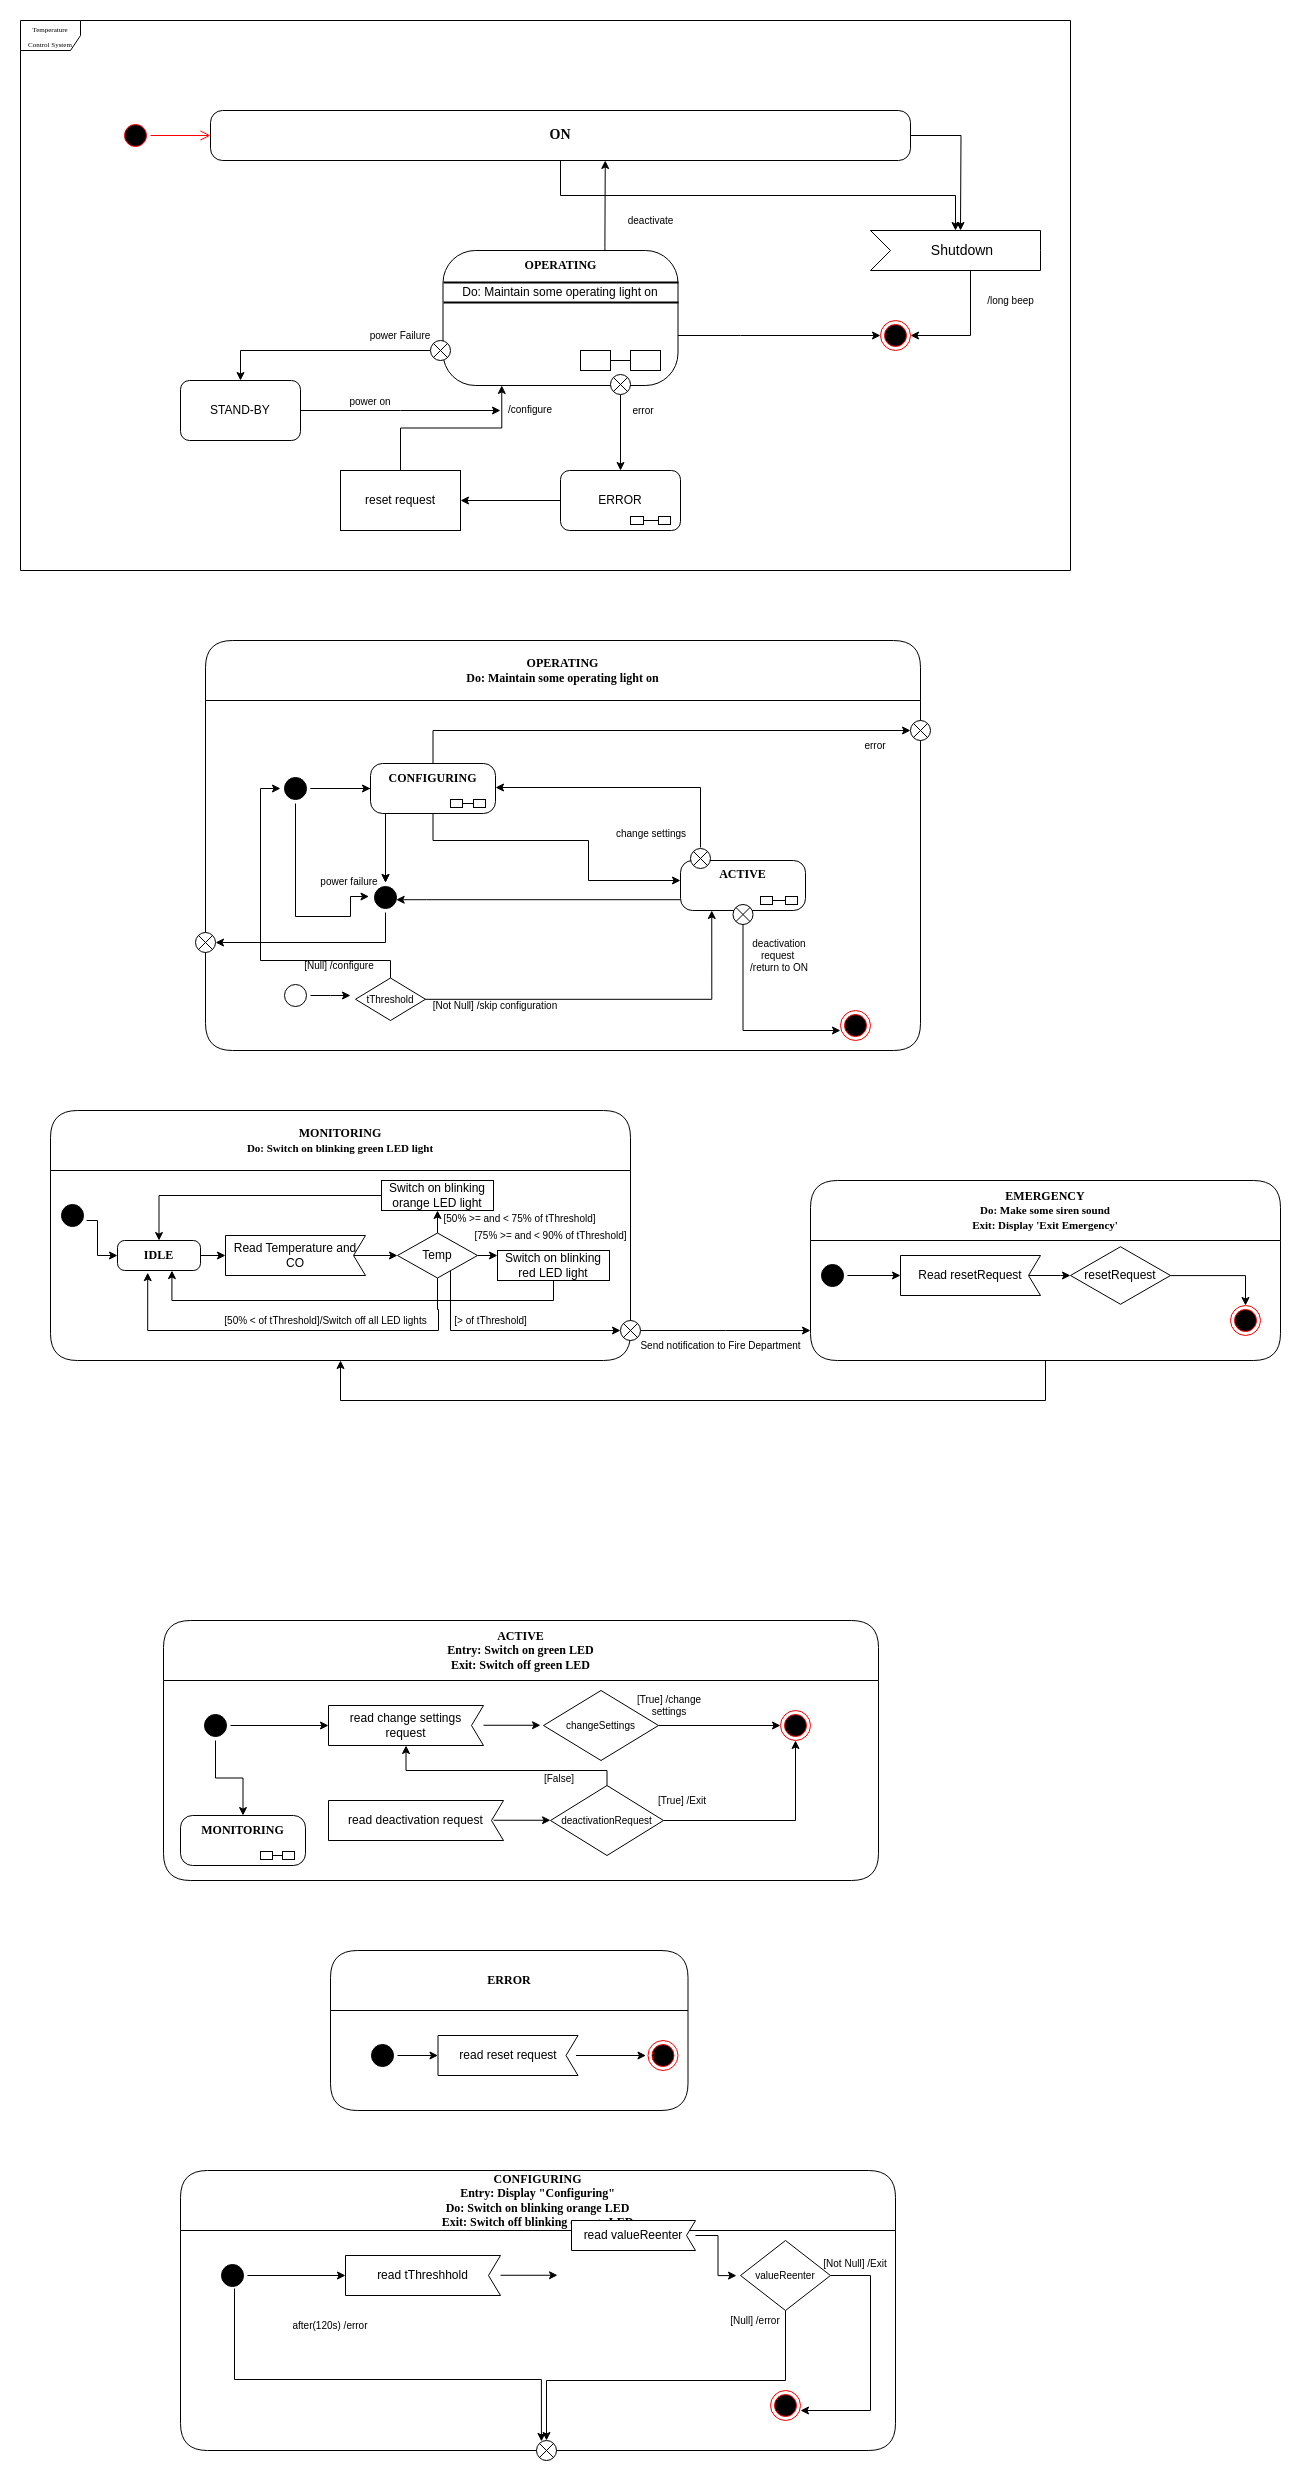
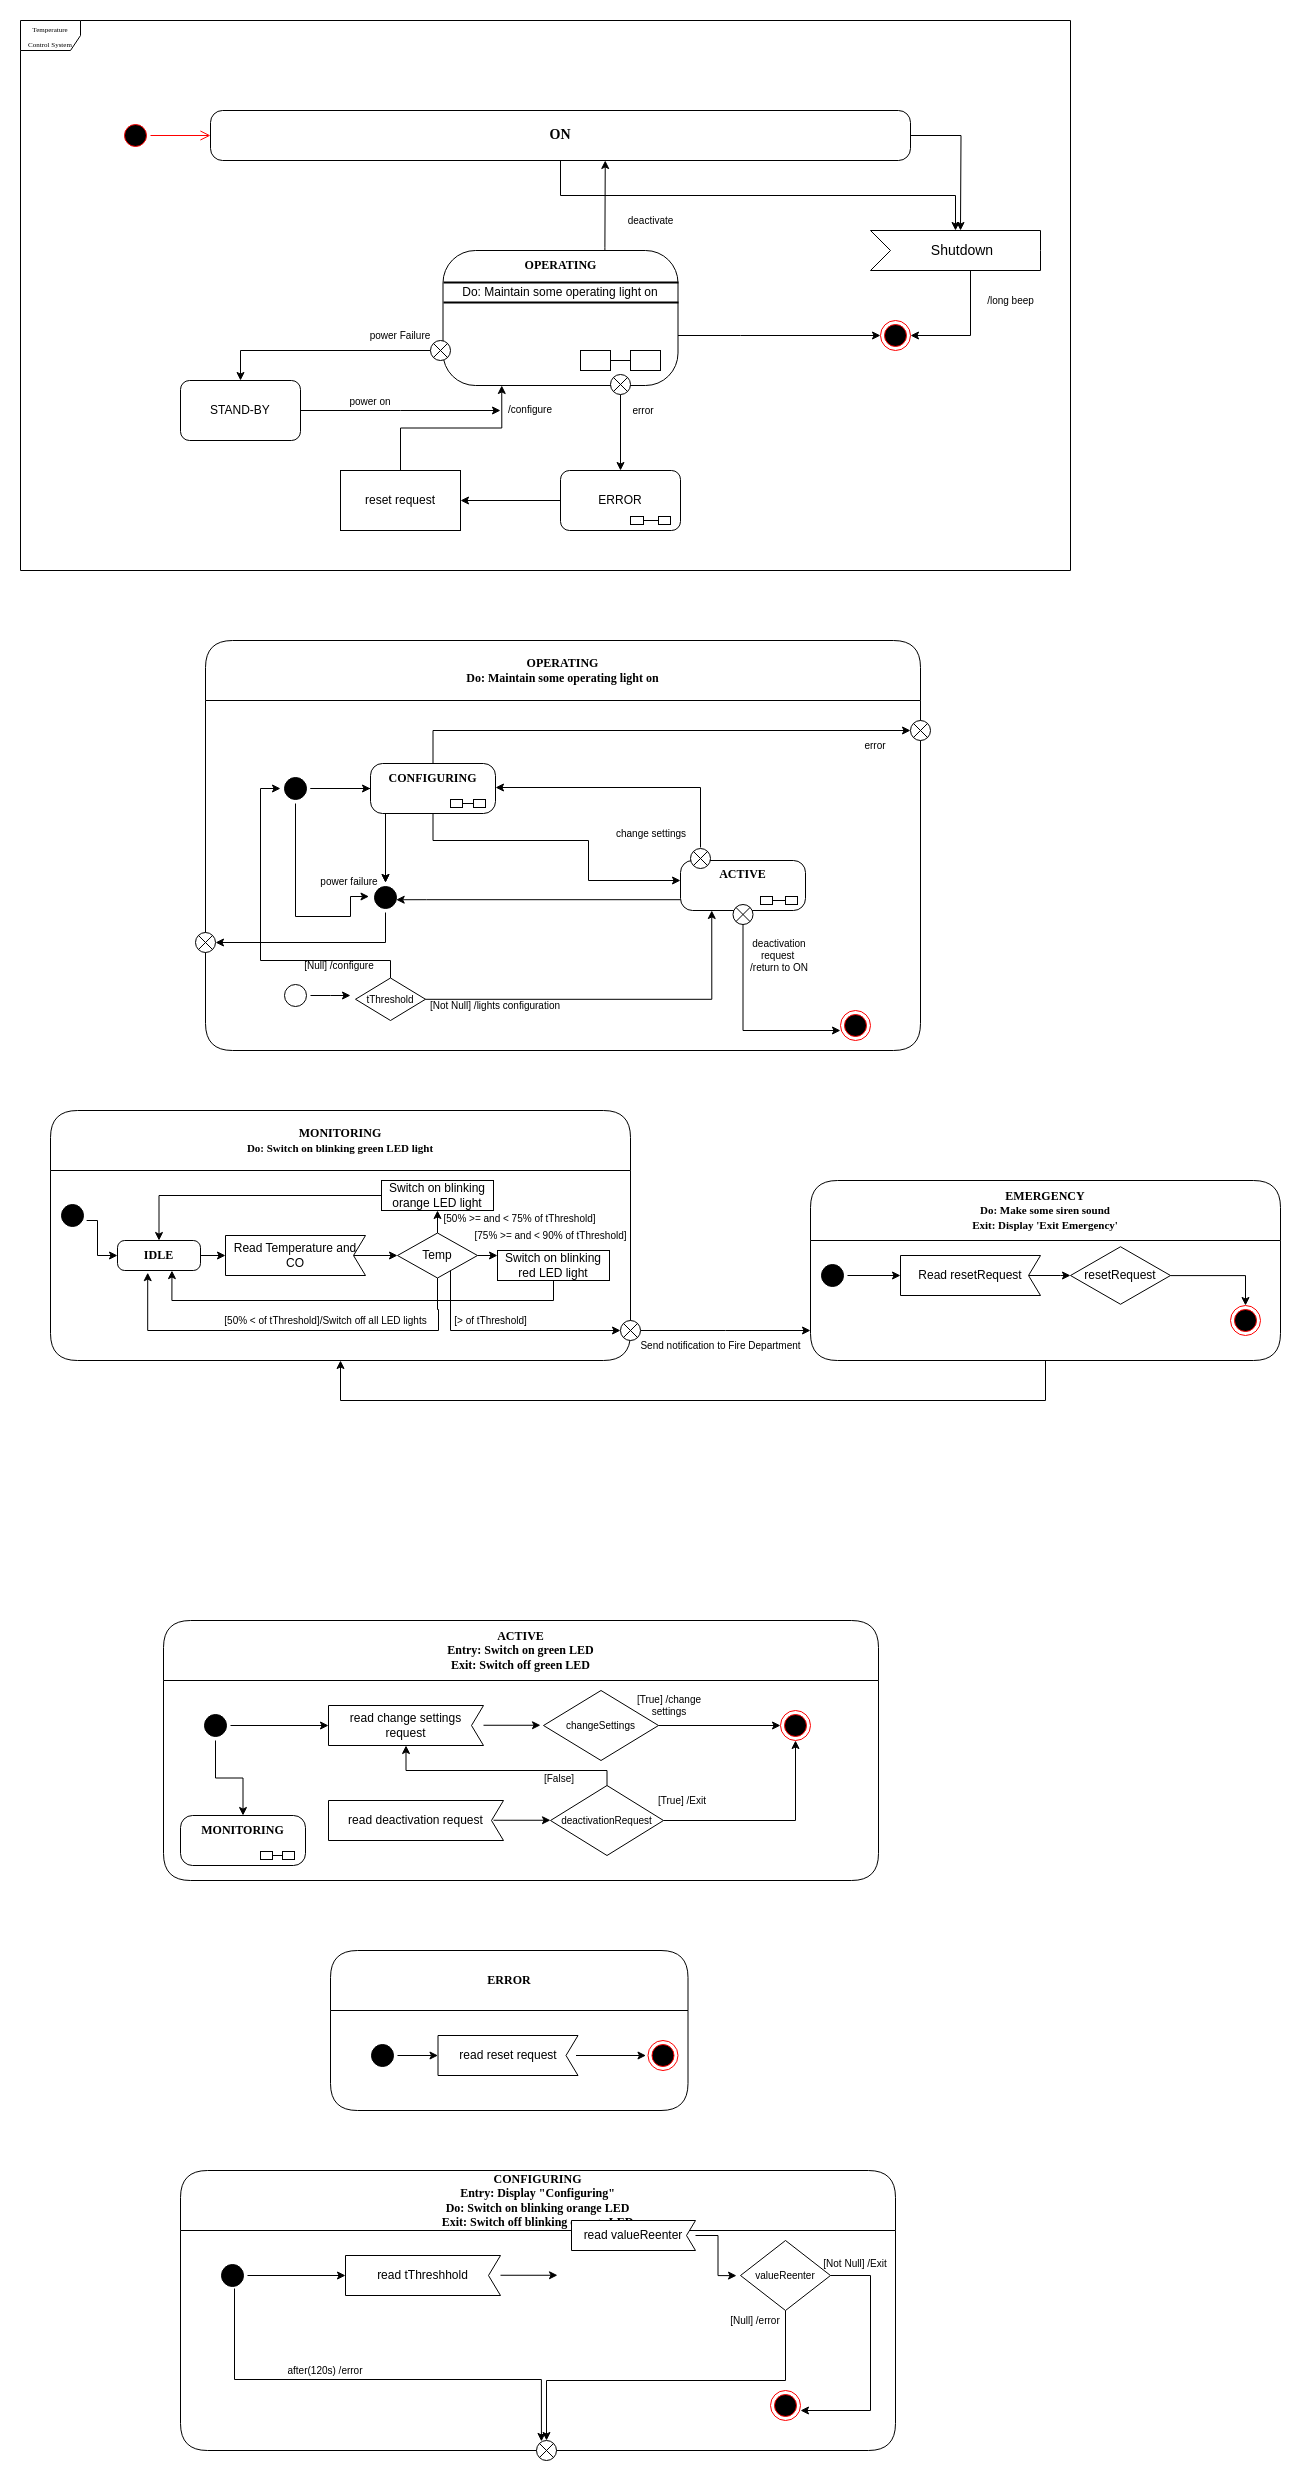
node "[Not Null] /skip configuration": label "[Not Null] /skip configuration" -> "[Not Null] /lights configuration"
node "after(120s) /error": moved (331, 2326) -> (326, 2371)
